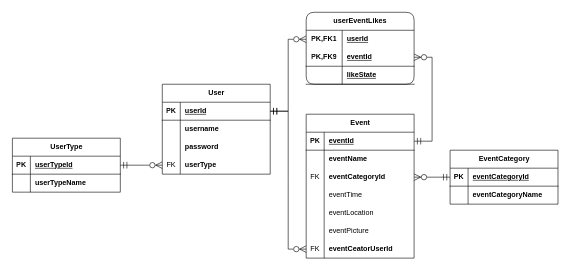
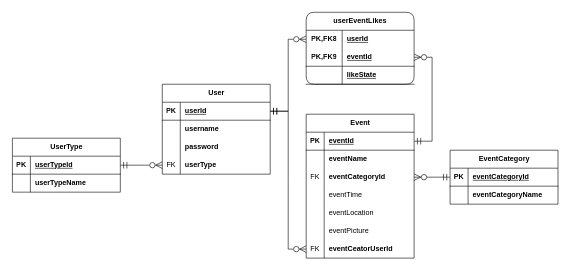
node "PK,FK1": label "PK,FK1" -> "PK,FK8"
